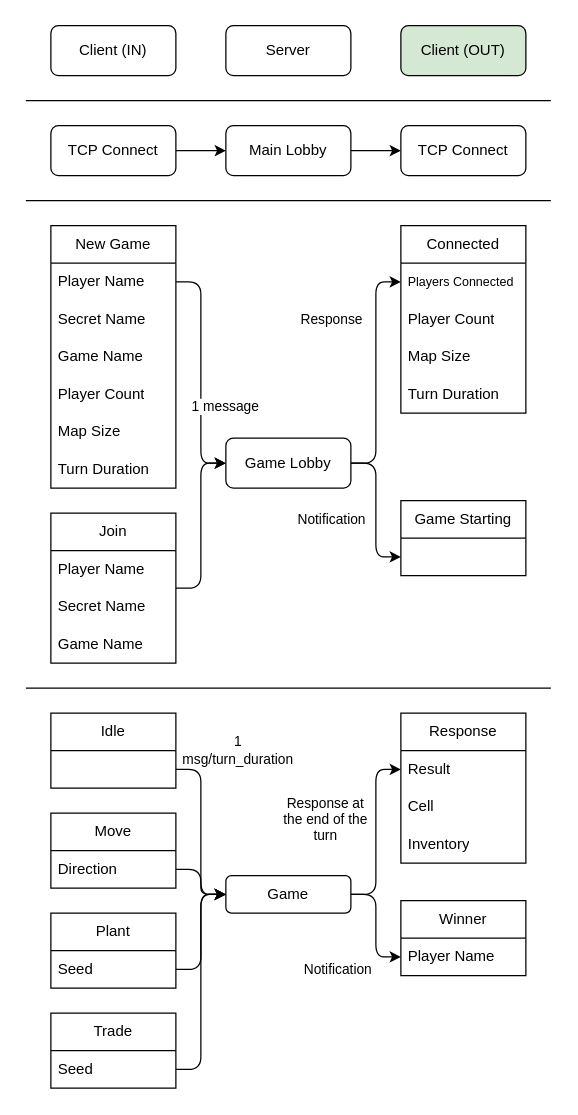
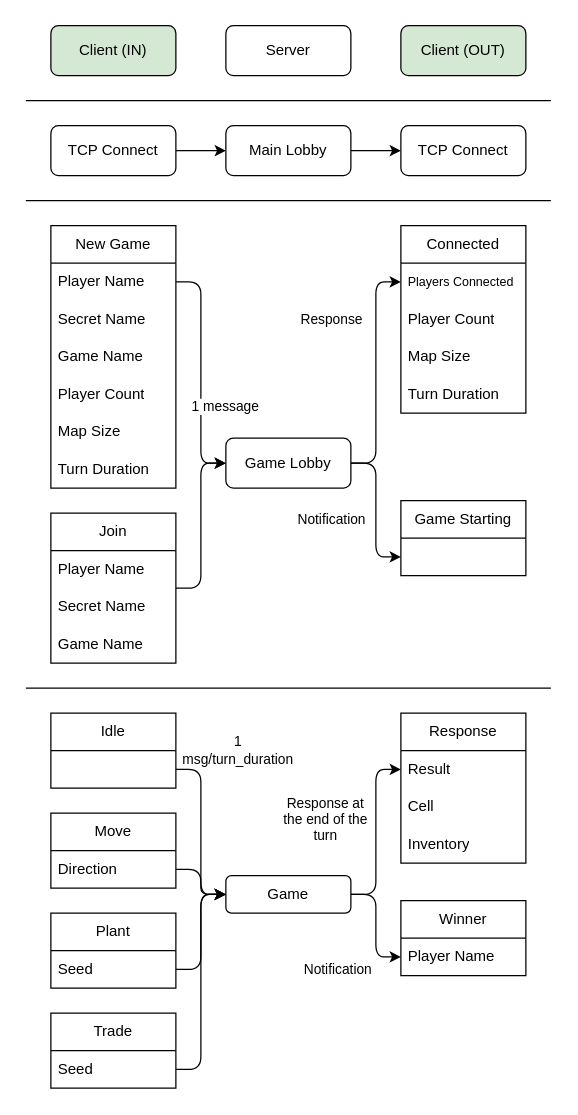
node "Client (IN)": fillcolor #ffffff -> #d5e8d4
